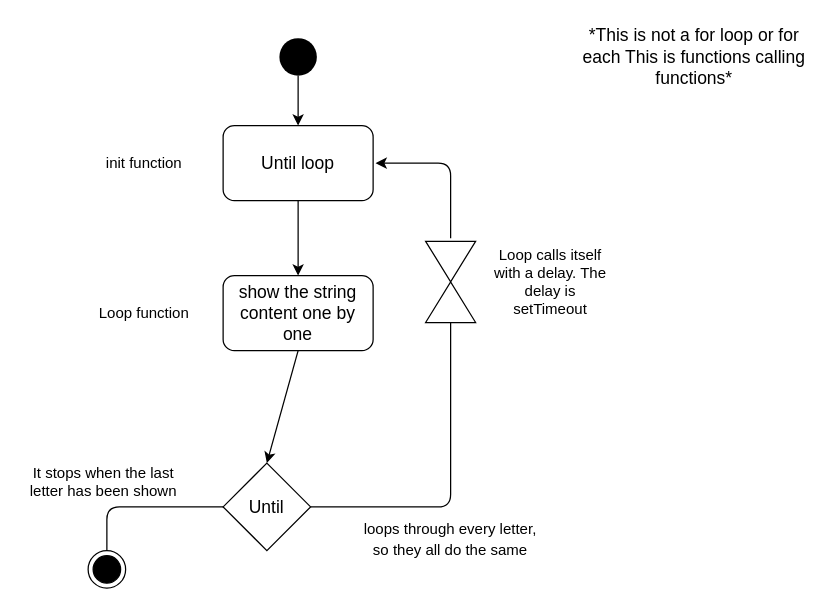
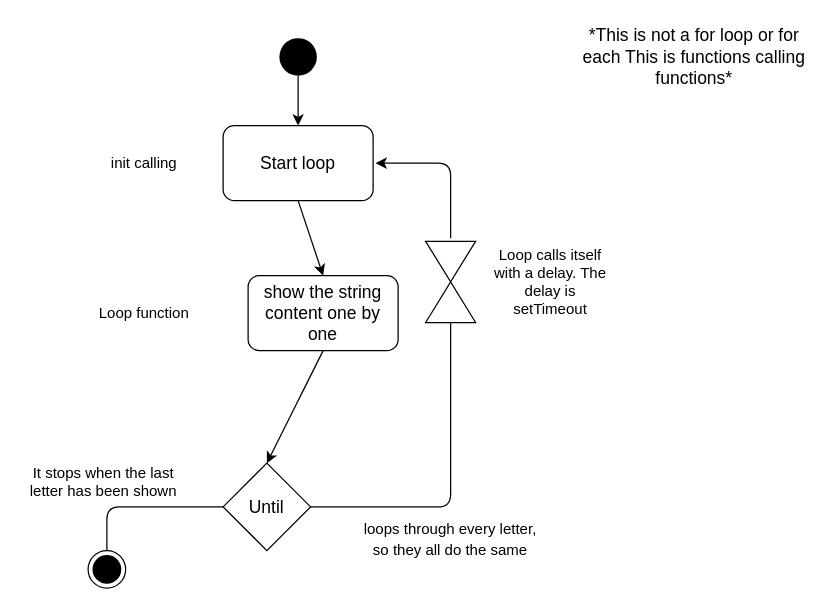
node "init function": label "init function" -> "init calling"
node "Until loop": label "Until loop" -> "Start loop"
node "show the string content one by one": moved (298, 313) -> (323, 313)
